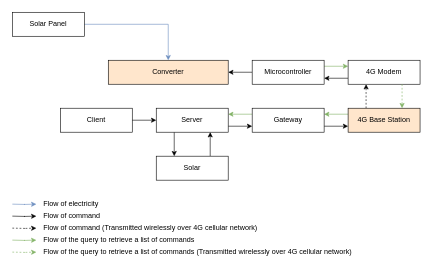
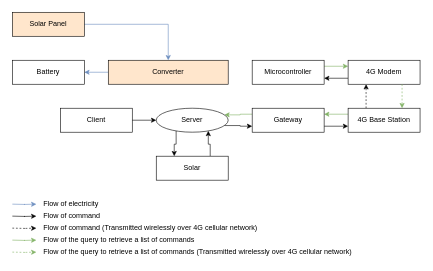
node "Solar Panel": fillcolor #ffffff -> #ffe6cc
node "Battery": added
edge "Converter" -> "Battery": added
edge "Microcontroller" -> "Converter": removed
node "Server": shape rectangle -> ellipse
node "4G Base Station": fillcolor #ffe6cc -> #ffffff
